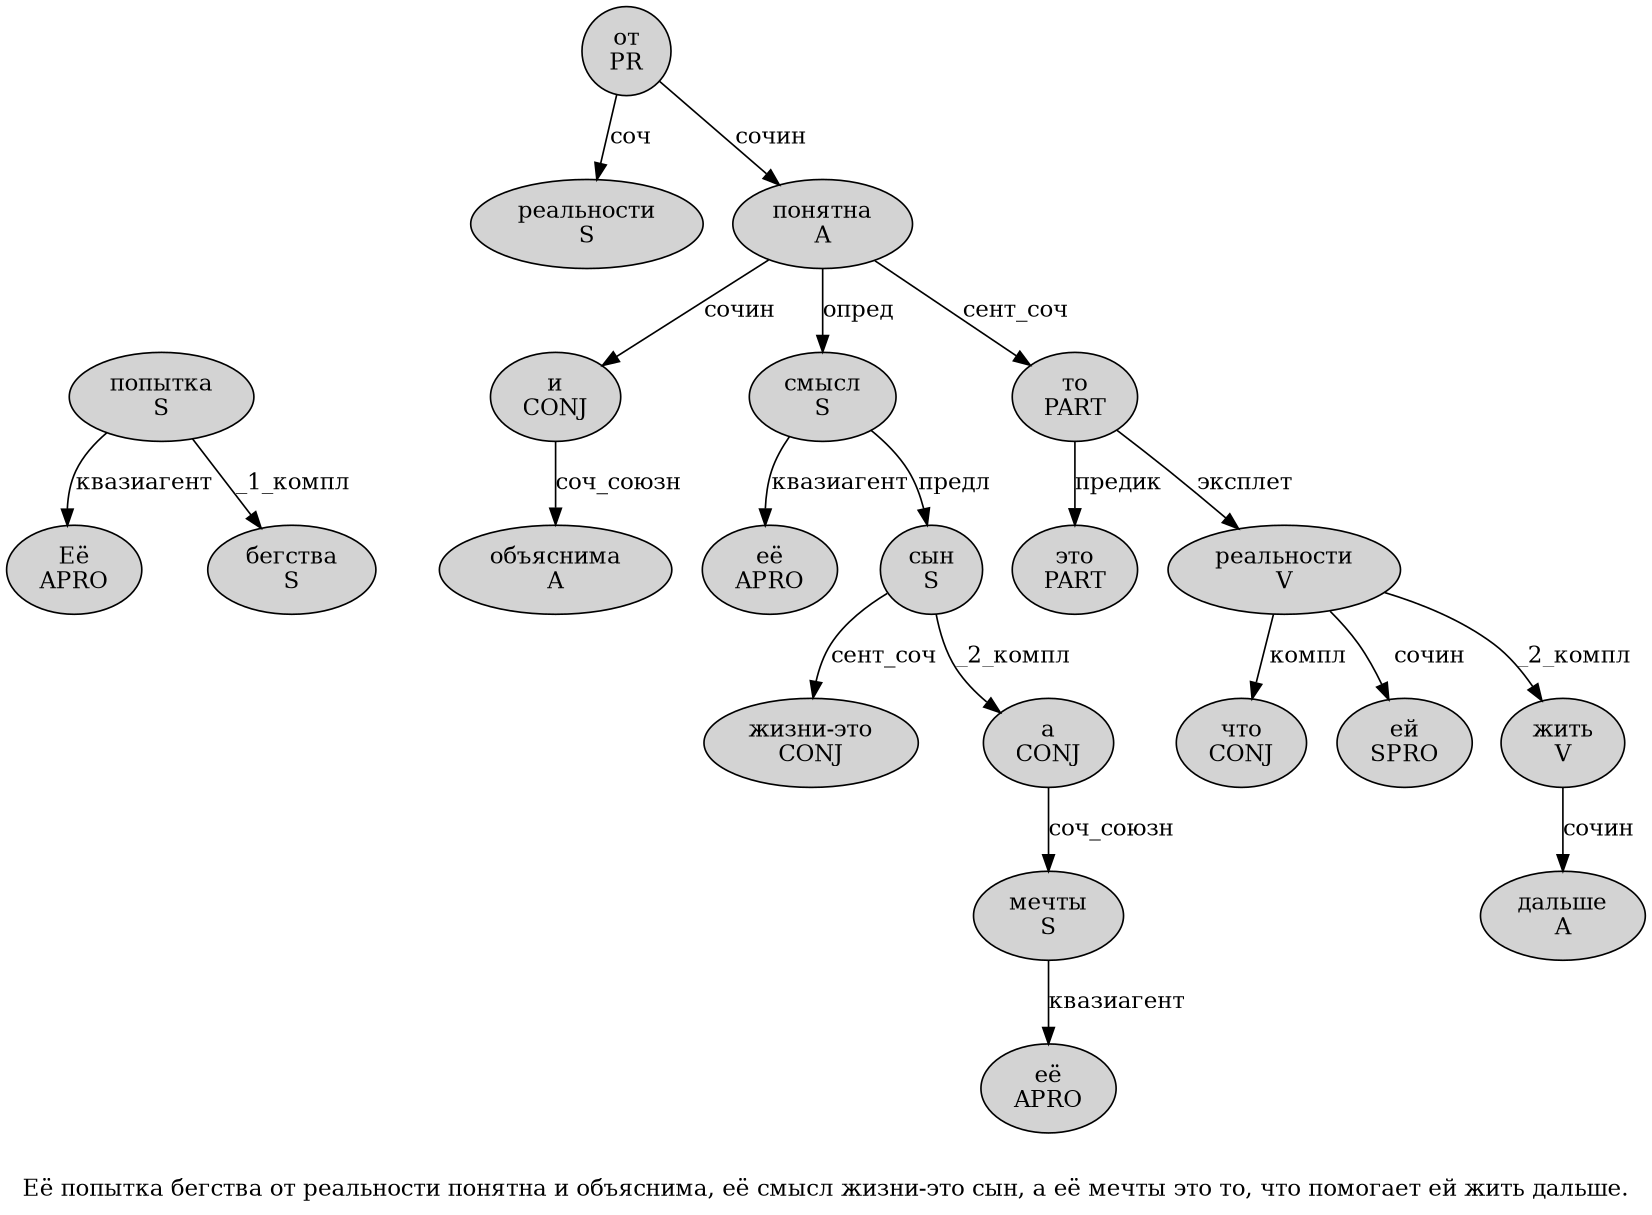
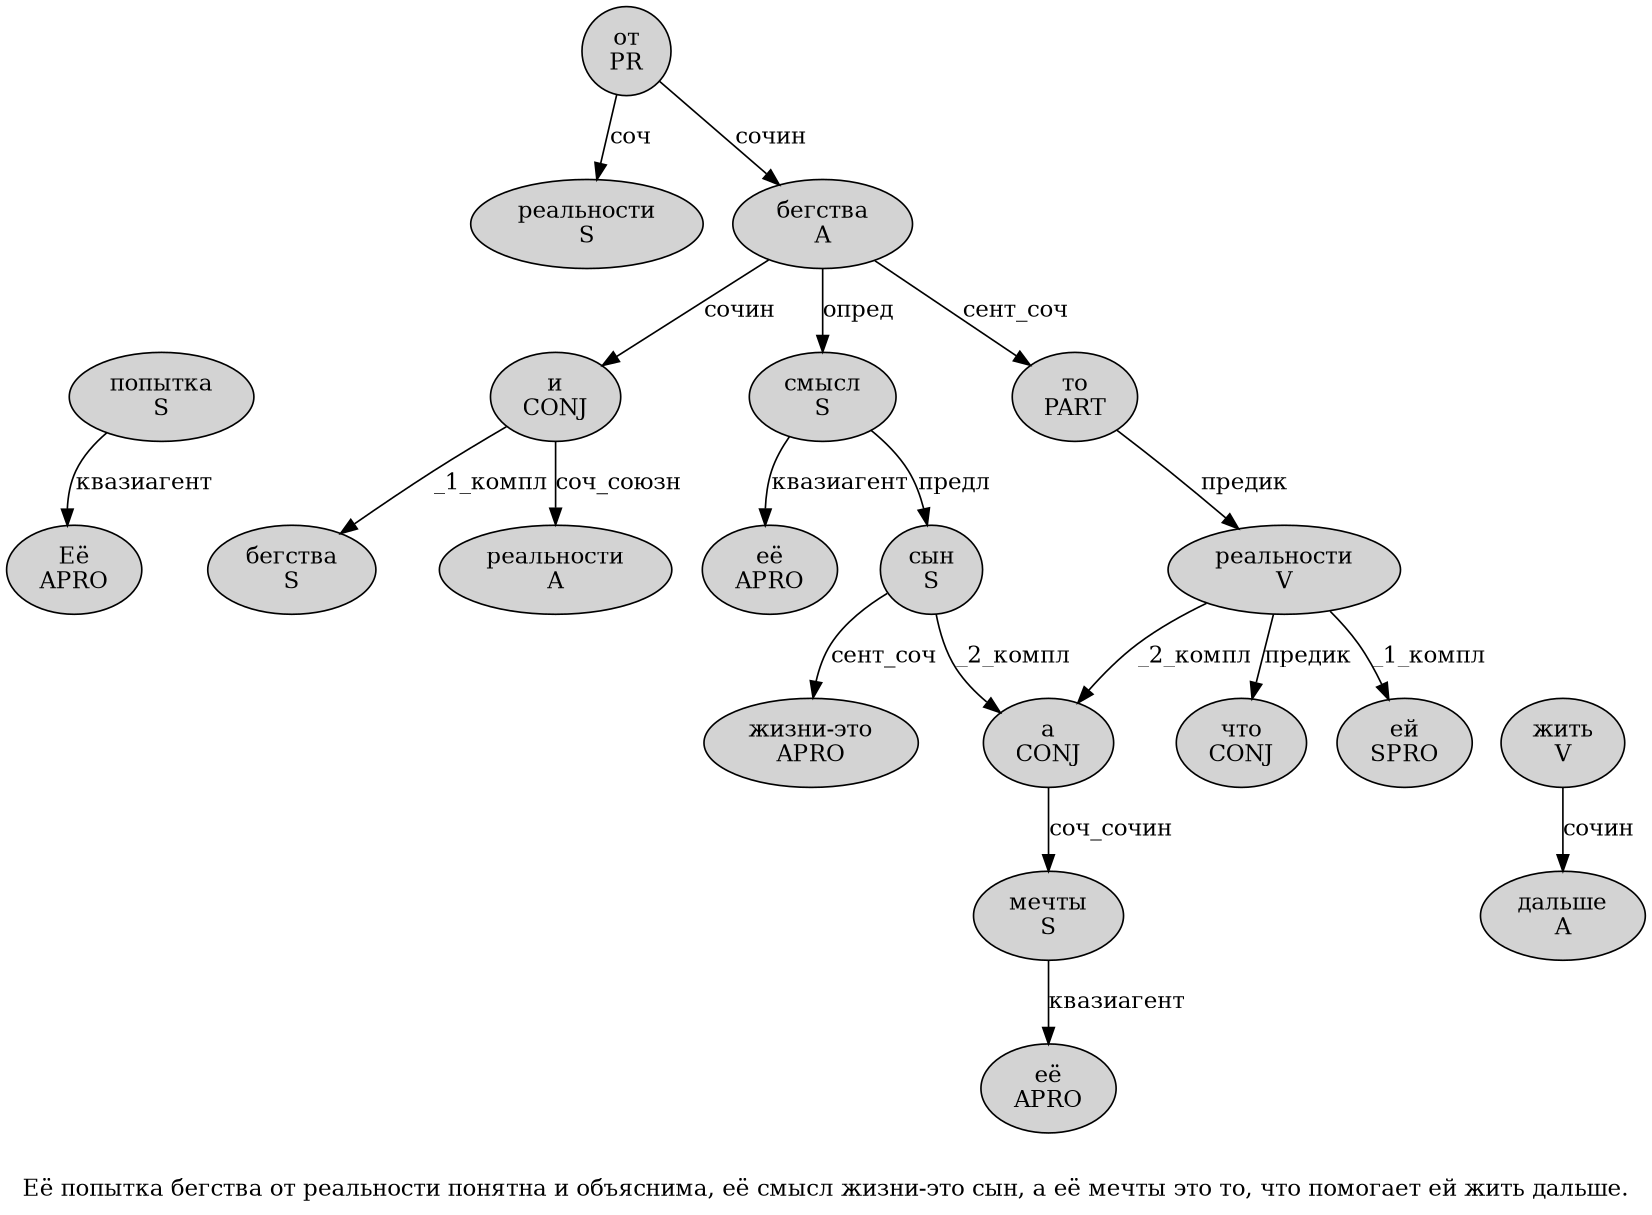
node "понятна A": label "понятна A" -> "бегства A"
edge "попытка S" -> "бегства S": now "и CONJ" -> "бегства S"
edge "то PART" -> "реальности V": label "эксплет" -> "предик"
node "объяснима A": label "объяснима A" -> "реальности A"
node "это PART": removed
edge "реальности V" -> "жить V": now "реальности V" -> "а CONJ"
edge "реальности V" -> "что CONJ": label "компл" -> "предик"
edge "реальности V" -> "ей SPRO": label "сочин" -> "_1_компл"
node "жизни-это CONJ": label "жизни-это CONJ" -> "жизни-это APRO"
edge "а CONJ" -> "мечты S": label "соч_союзн" -> "соч_сочин"
